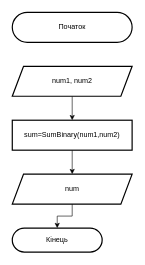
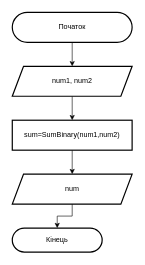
edge "Початок" -> "num1, num2": added
